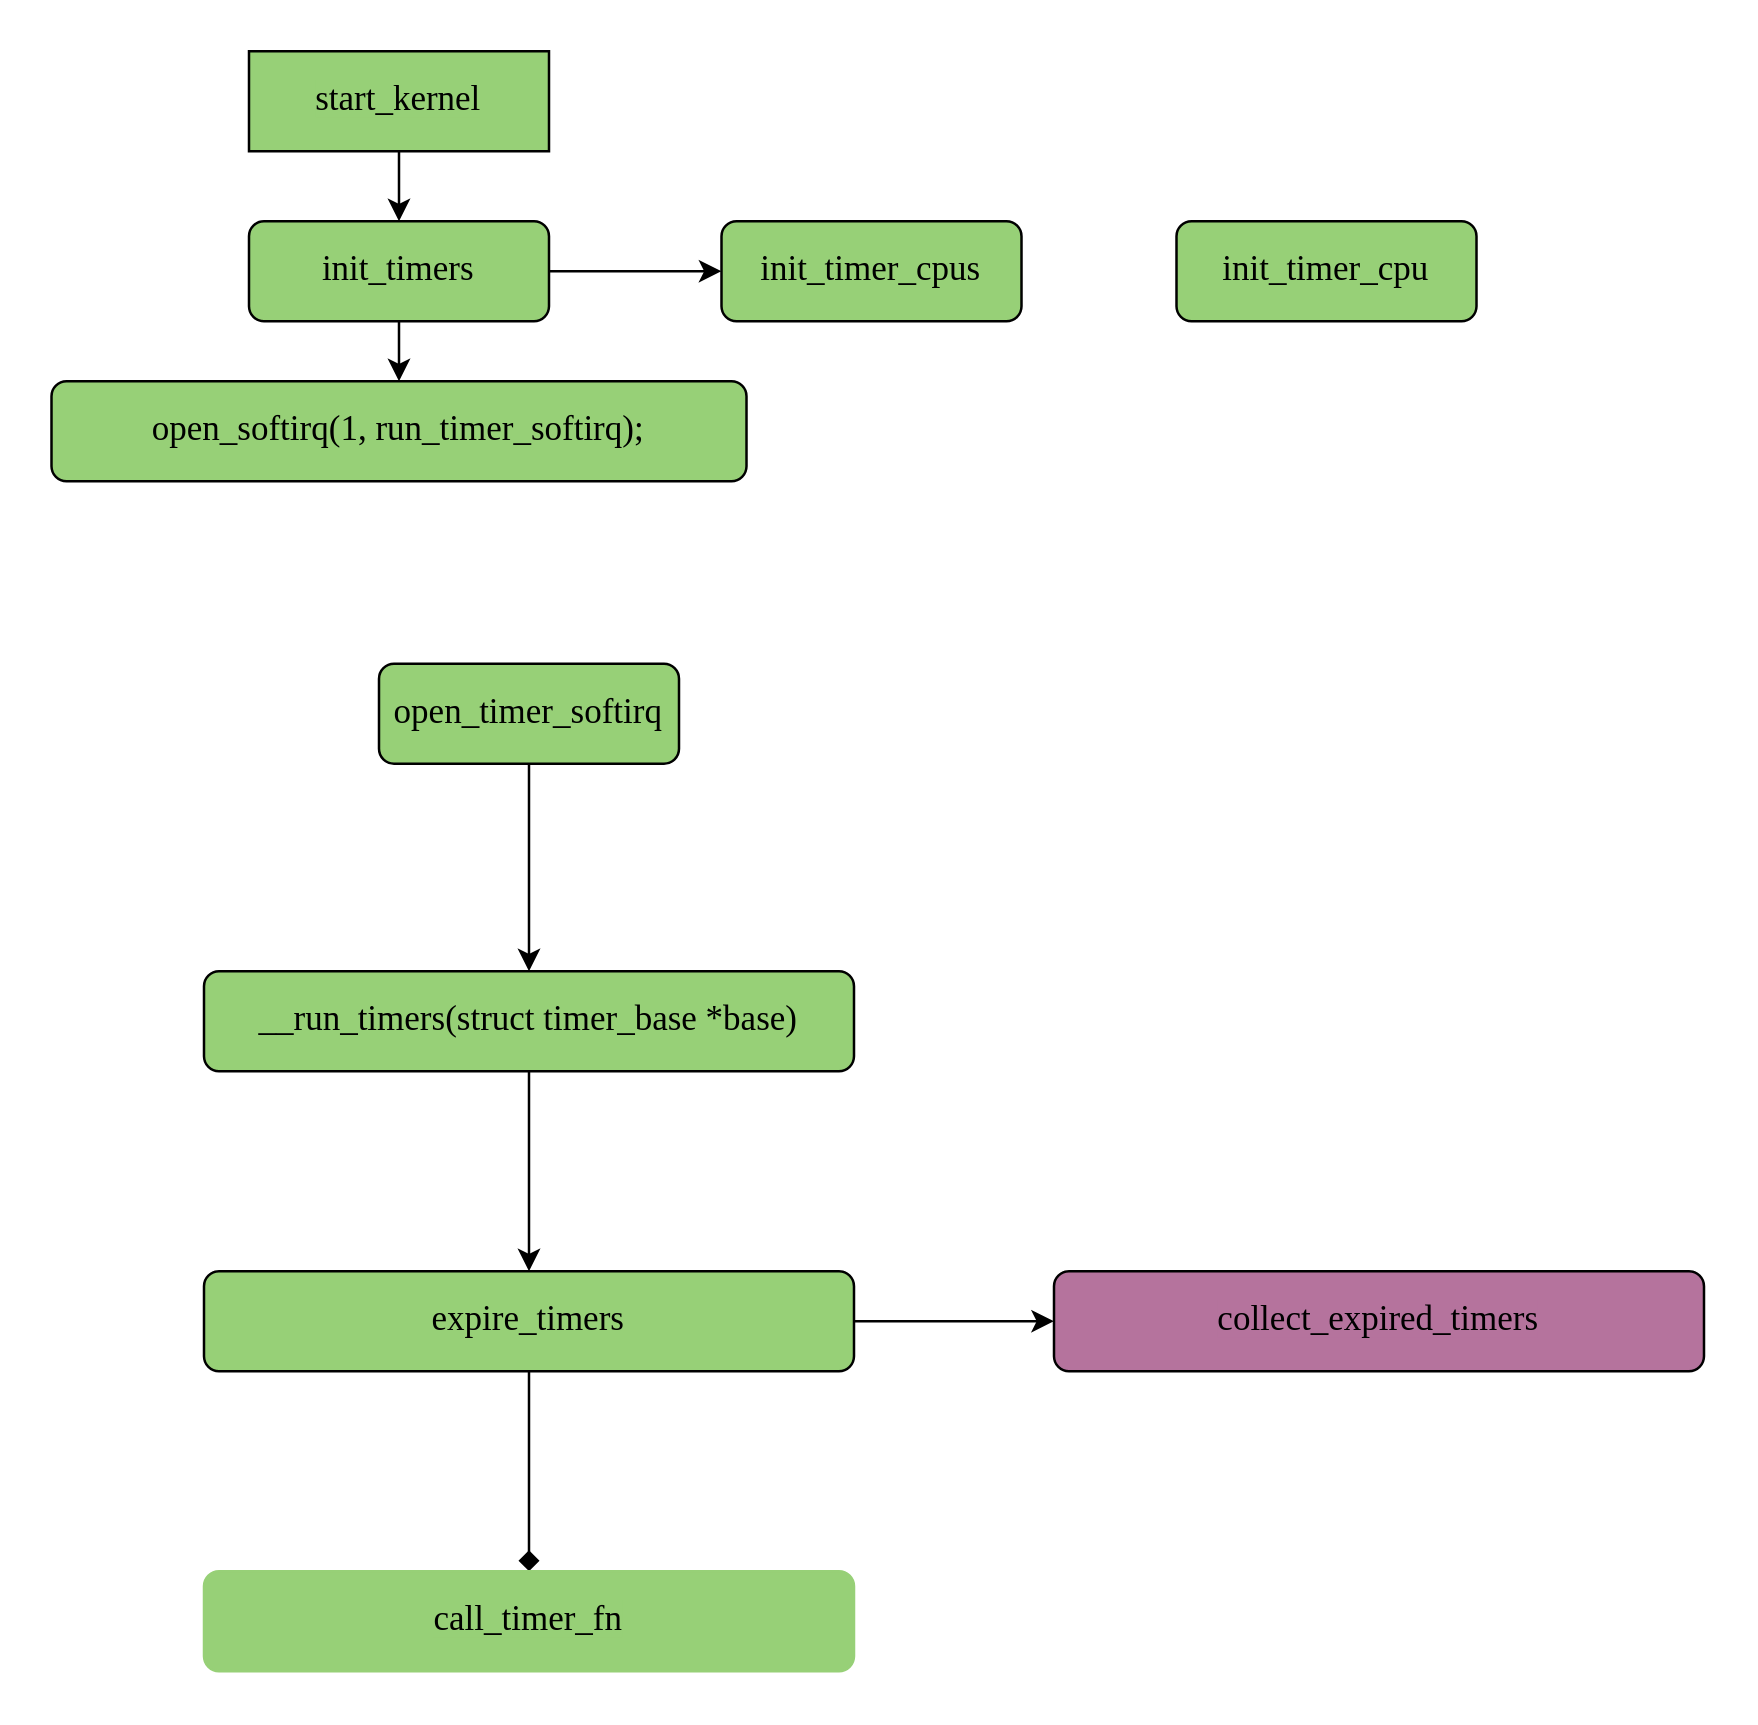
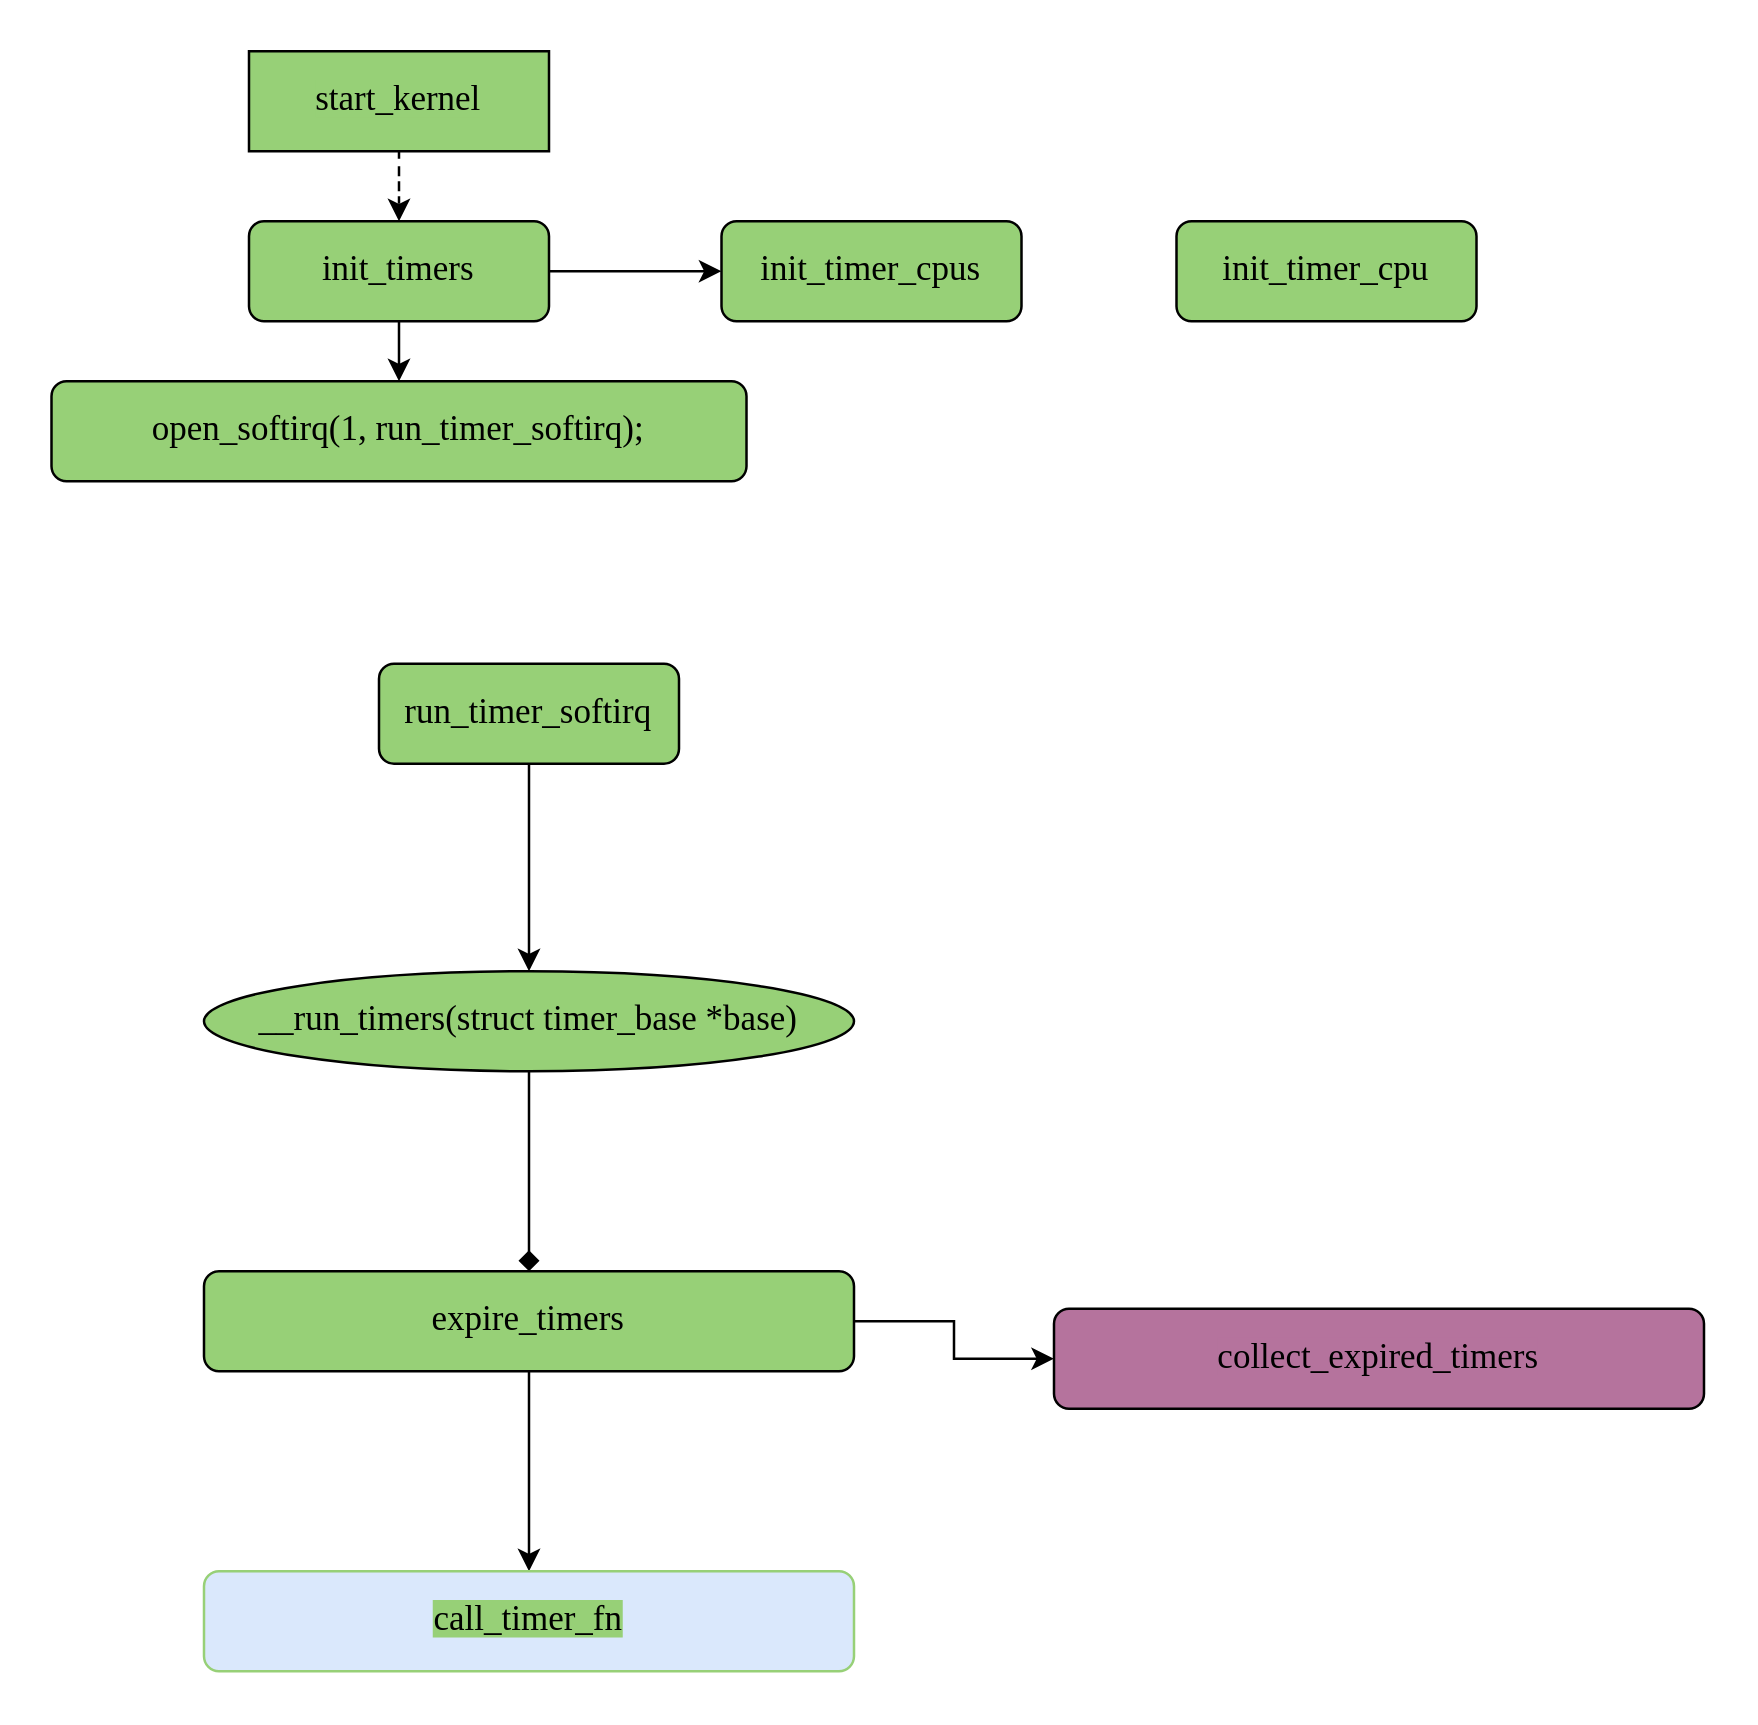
edge "start_kernel" -> "init_timers": style solid -> dashed
node "open_timer_softirq": label "open_timer_softirq" -> "run_timer_softirq"
node "__run_timers(struct timer_base *base)": shape rounded rectangle -> ellipse
edge "__run_timers(struct timer_base *base)" -> "expire_timers": arrowhead classic -> diamond
node "collect_expired_timers": moved (1379, 1321) -> (1379, 1359)
edge "expire_timers" -> "call_timer_fn": arrowhead diamond -> classic
node "call_timer_fn": fillcolor #97d077 -> #dae8fc
